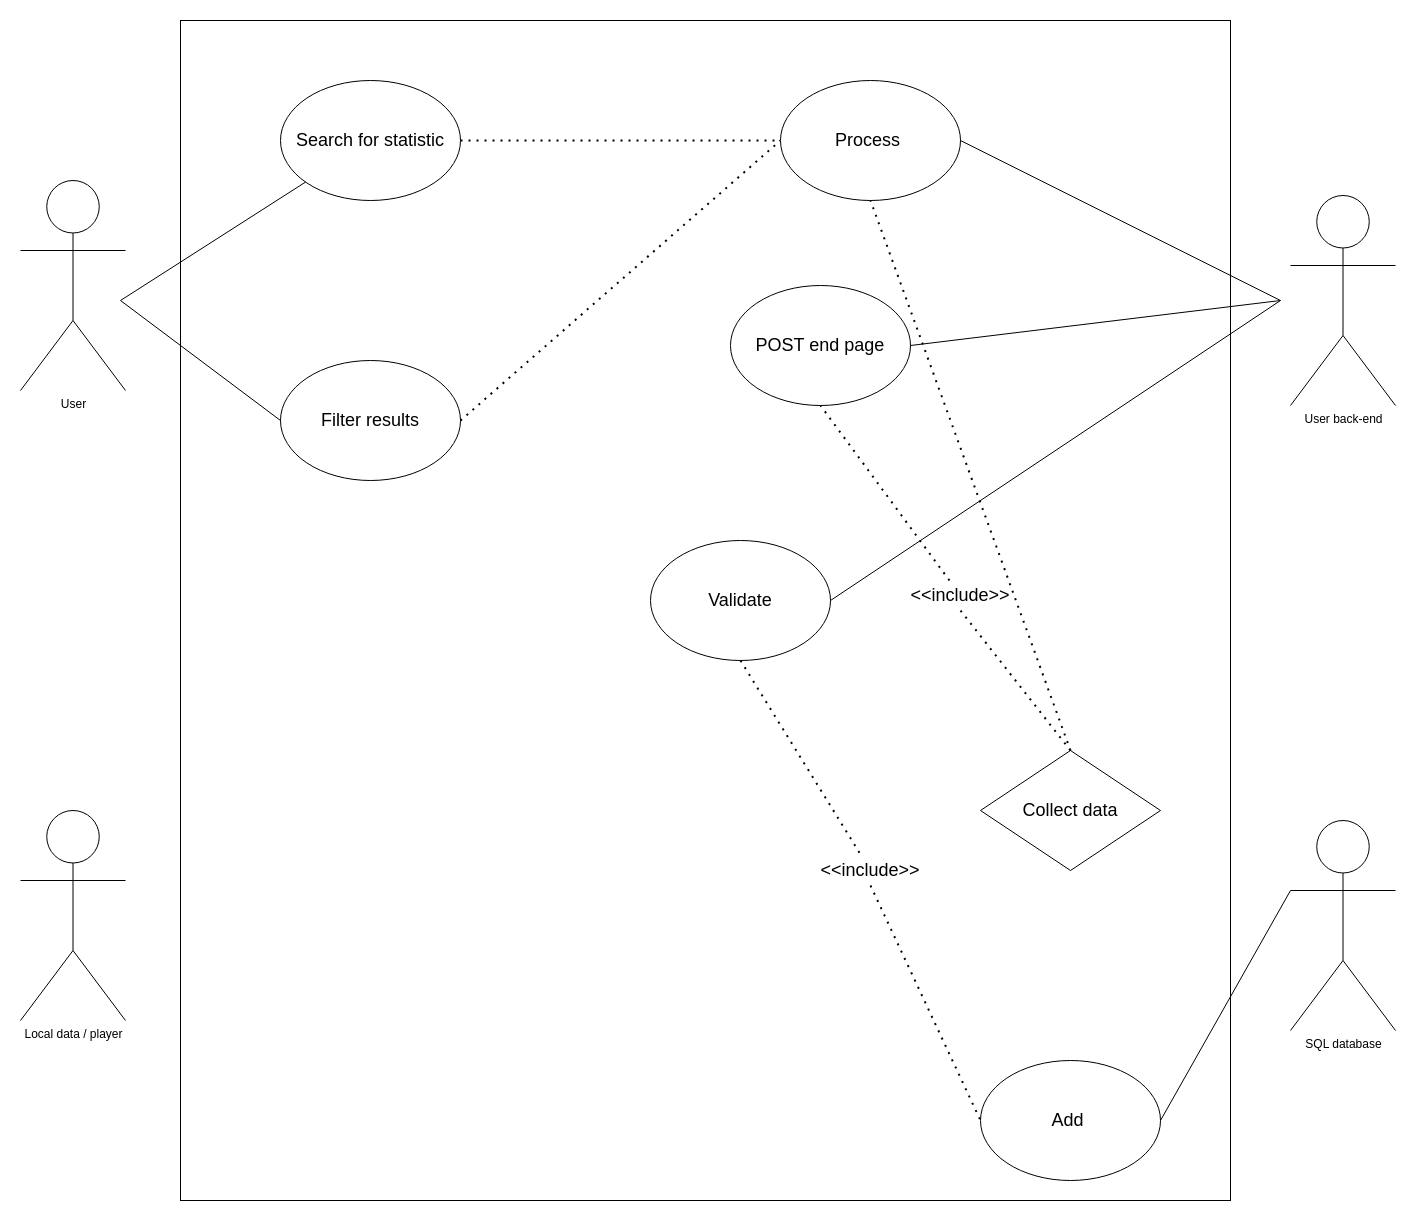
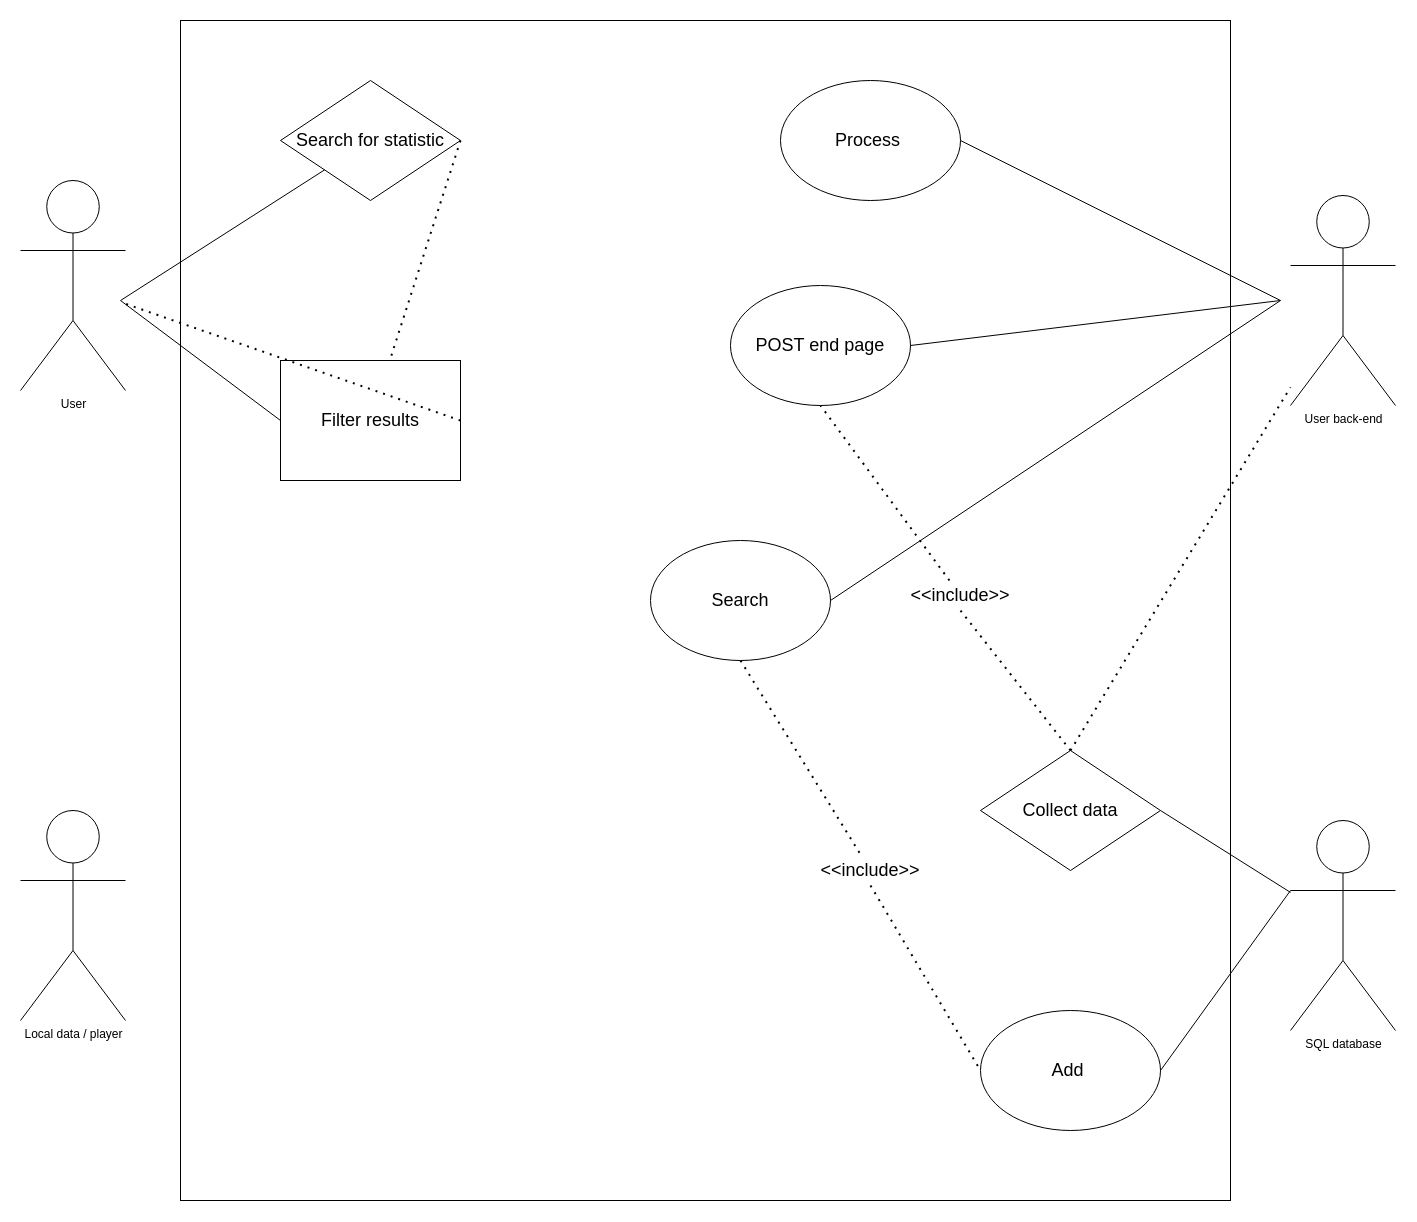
node "Search for statistic": shape ellipse -> diamond
edge "Search for statistic" -- "Process": now "Search for statistic" -- "Filter results"
edge "Process" -- "Filter results": now "User" -- "Filter results"
node "Filter results": shape ellipse -> rectangle
edge "Process" -- "Collect data": now "User back-end" -- "Collect data"
node "Validate": label "Validate" -> "Search"
edge "Collect data" -- "SQL database": added
node "Add": moved (1071, 1121) -> (1071, 1071)
